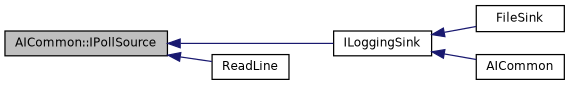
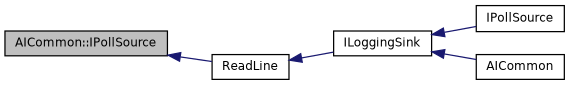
node "FileSink": label "FileSink" -> "IPollSource"
edge "ILoggingSink" -> "AICommon::IPollSource": now "ILoggingSink" -> "ReadLine"
